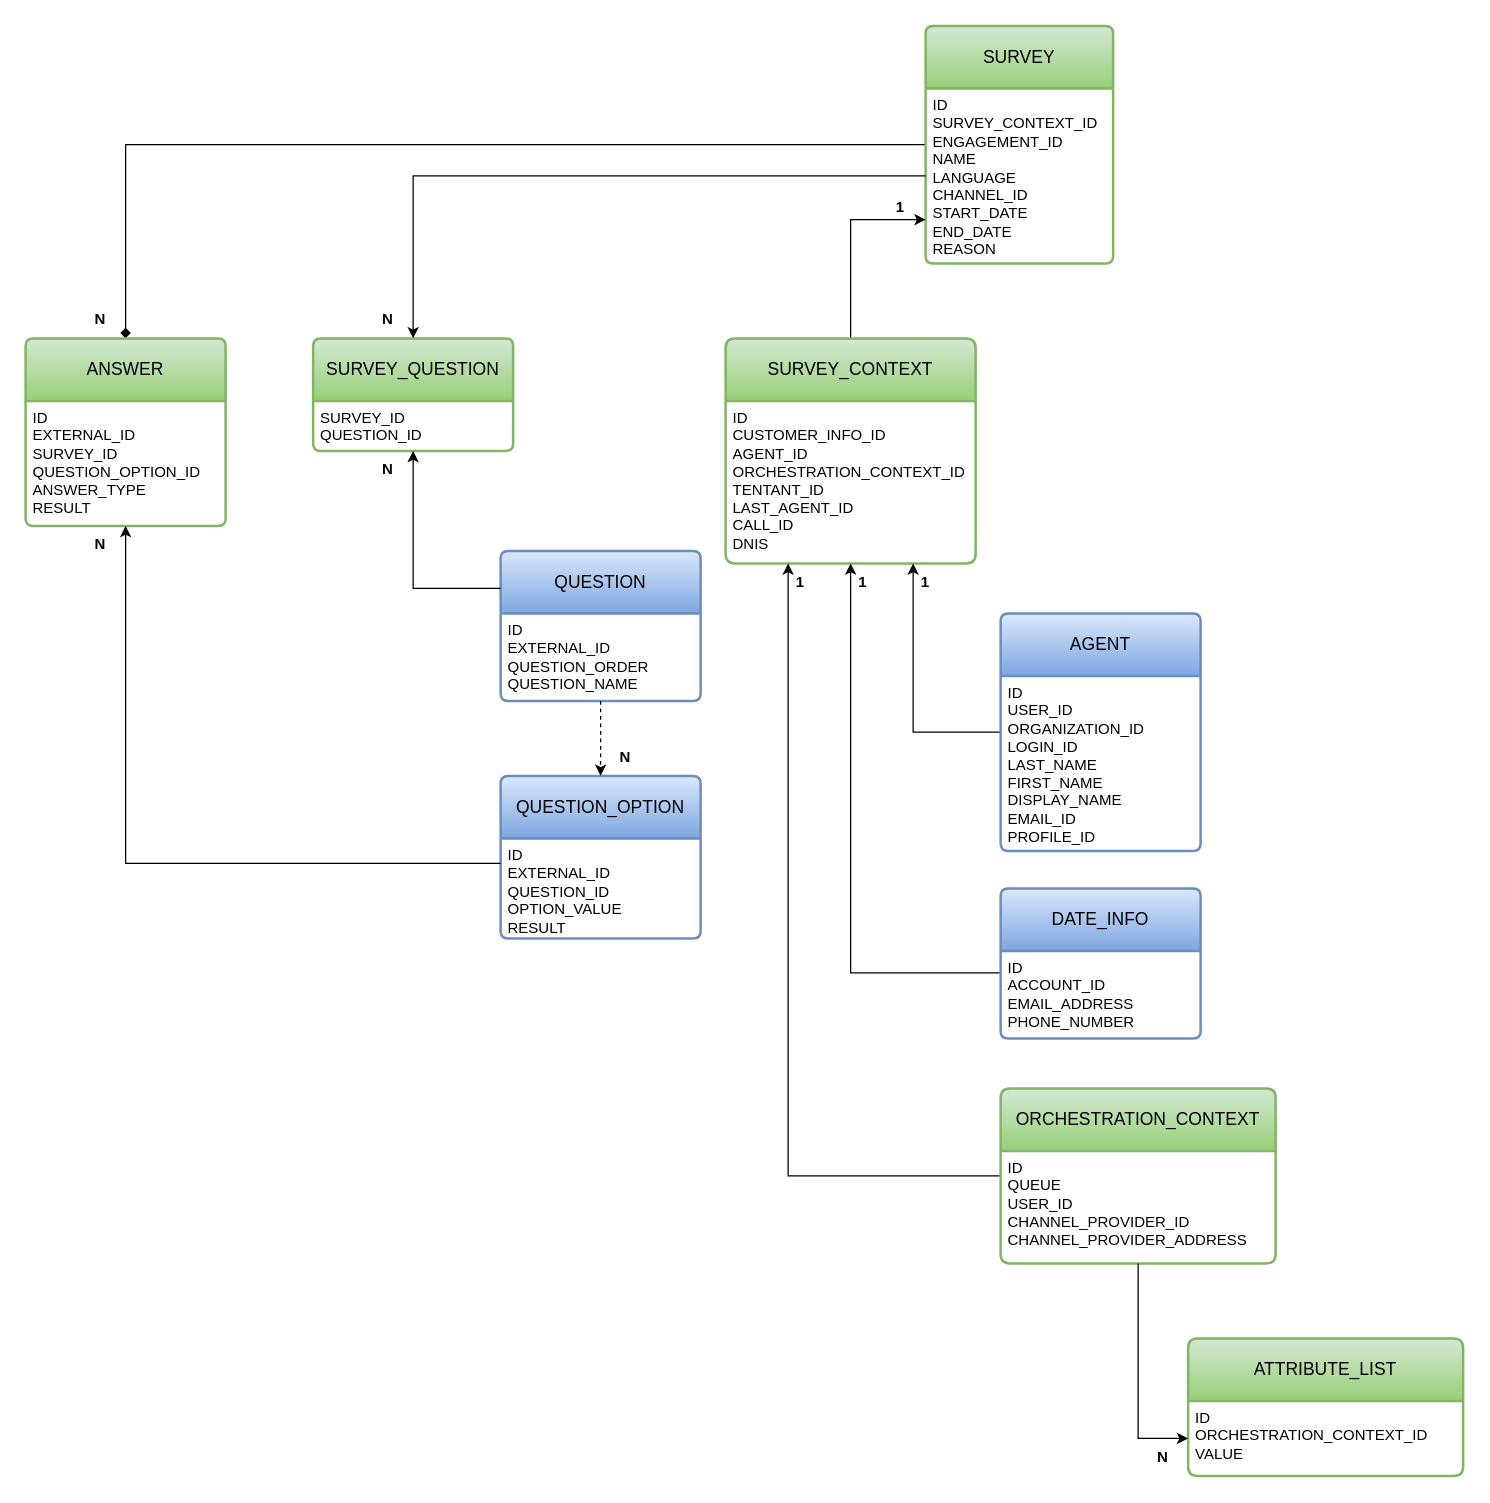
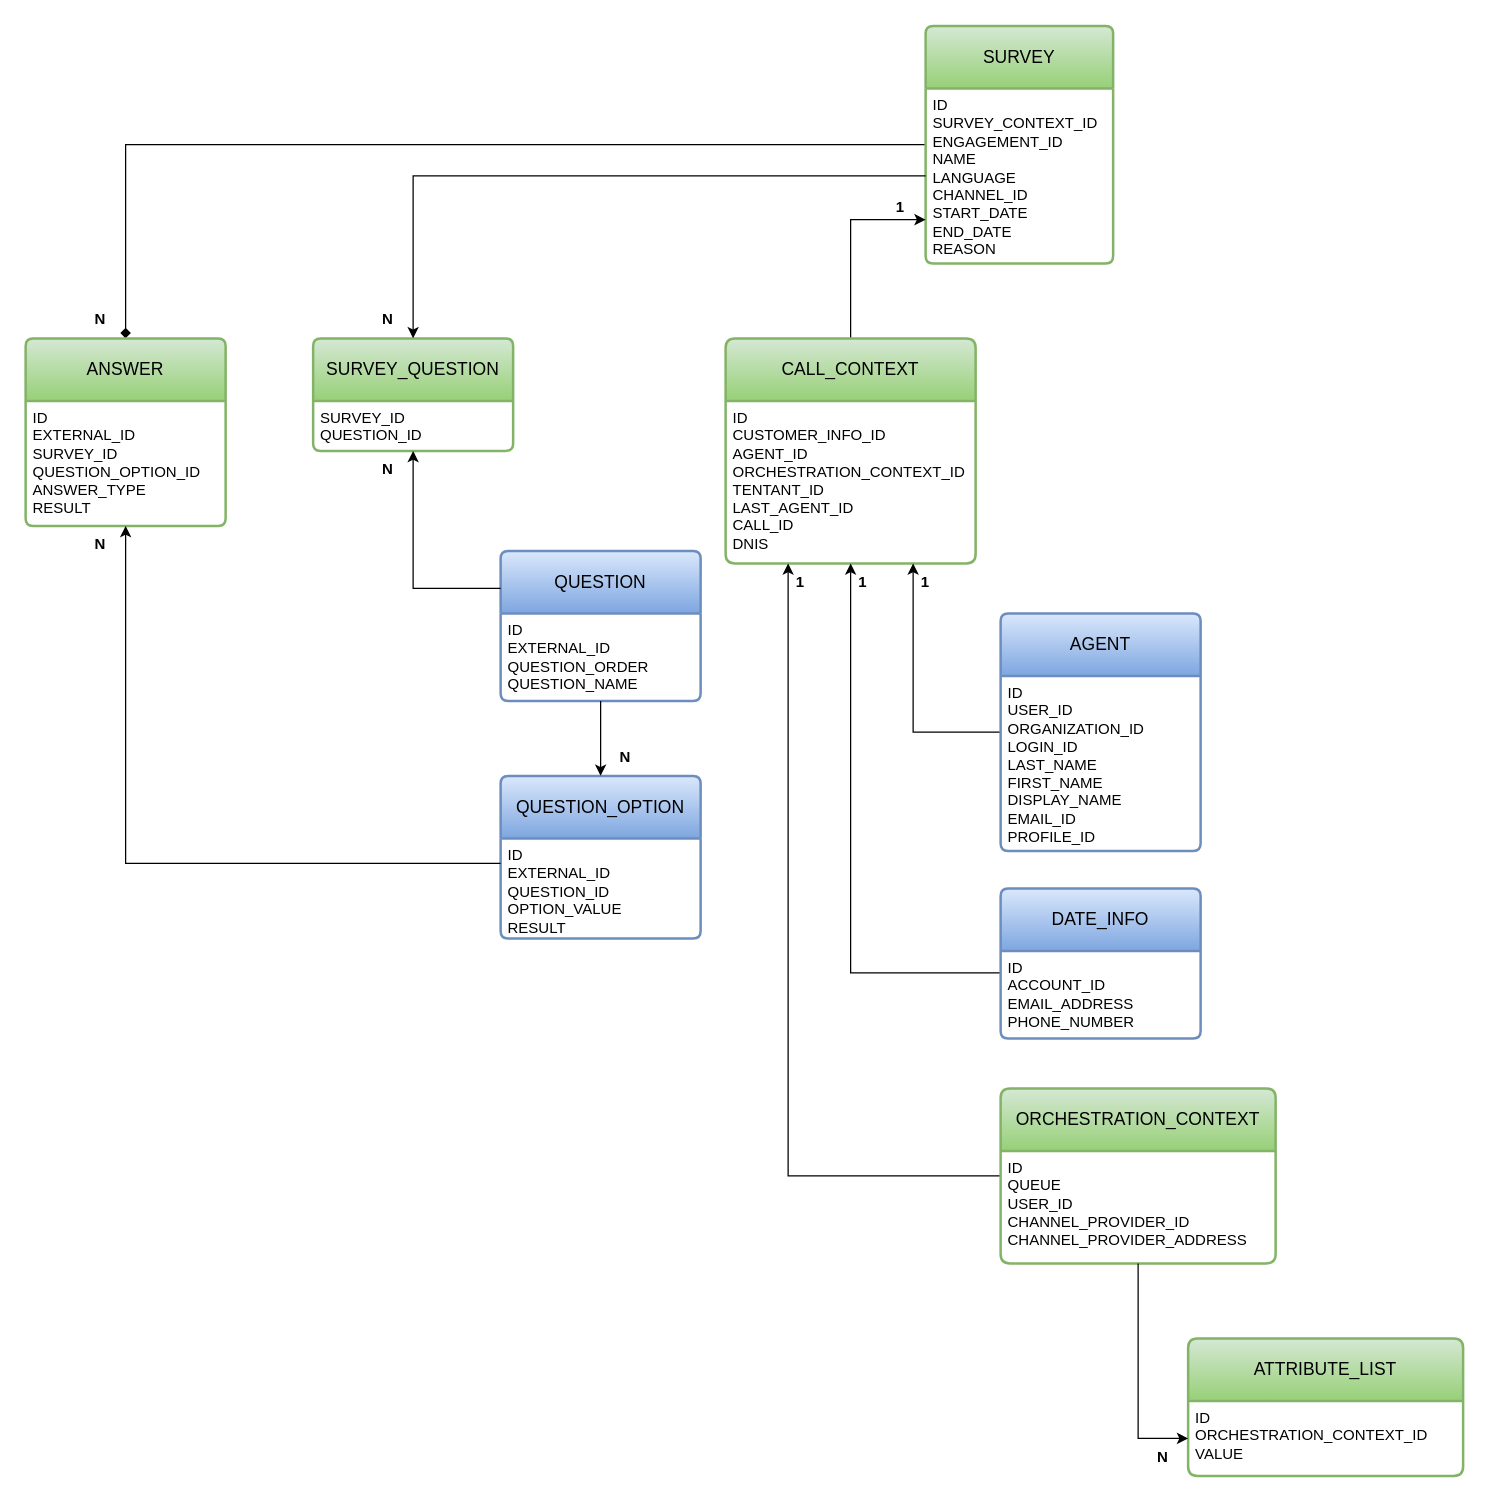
node "SURVEY_CONTEXT": label "SURVEY_CONTEXT" -> "CALL_CONTEXT"
edge "ID EXTERNAL_ID QUESTION_ORDER QUESTION_NAME" -> "QUESTION_OPTION": style dashed -> solid
